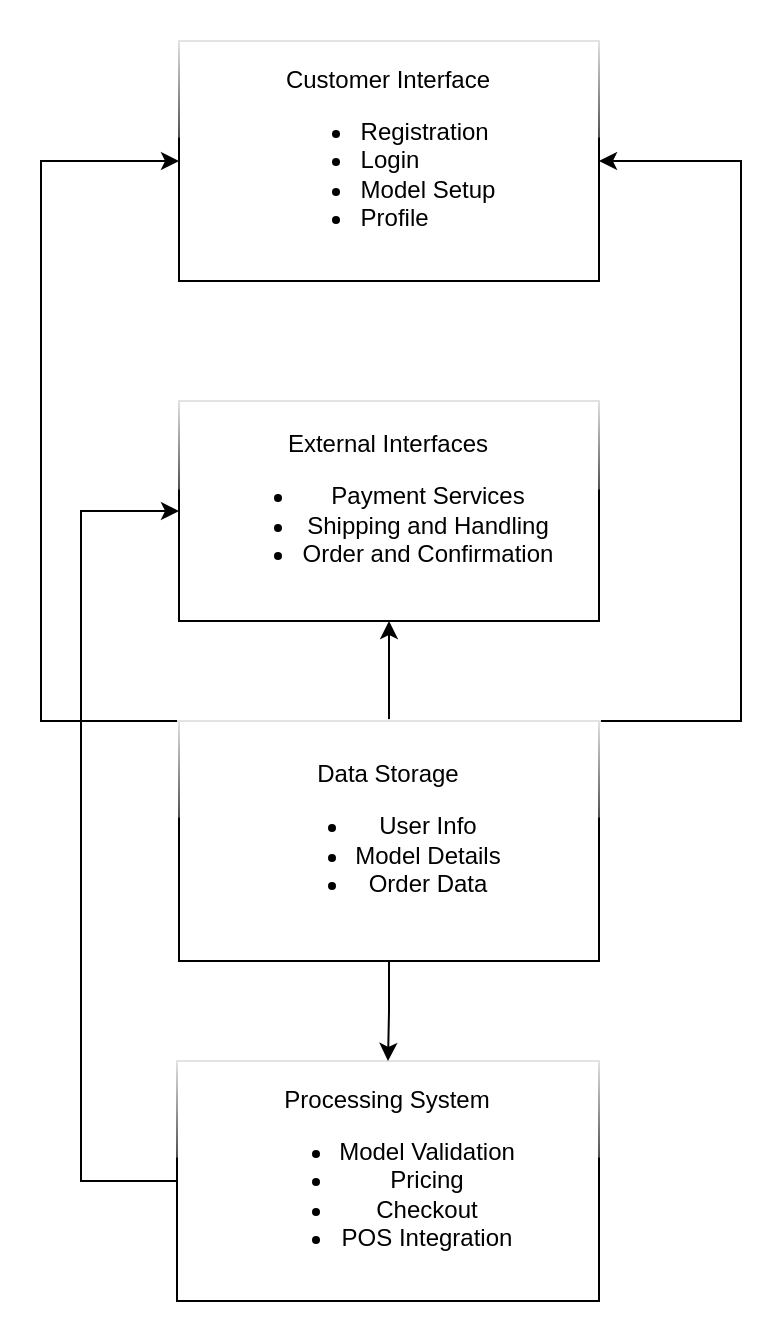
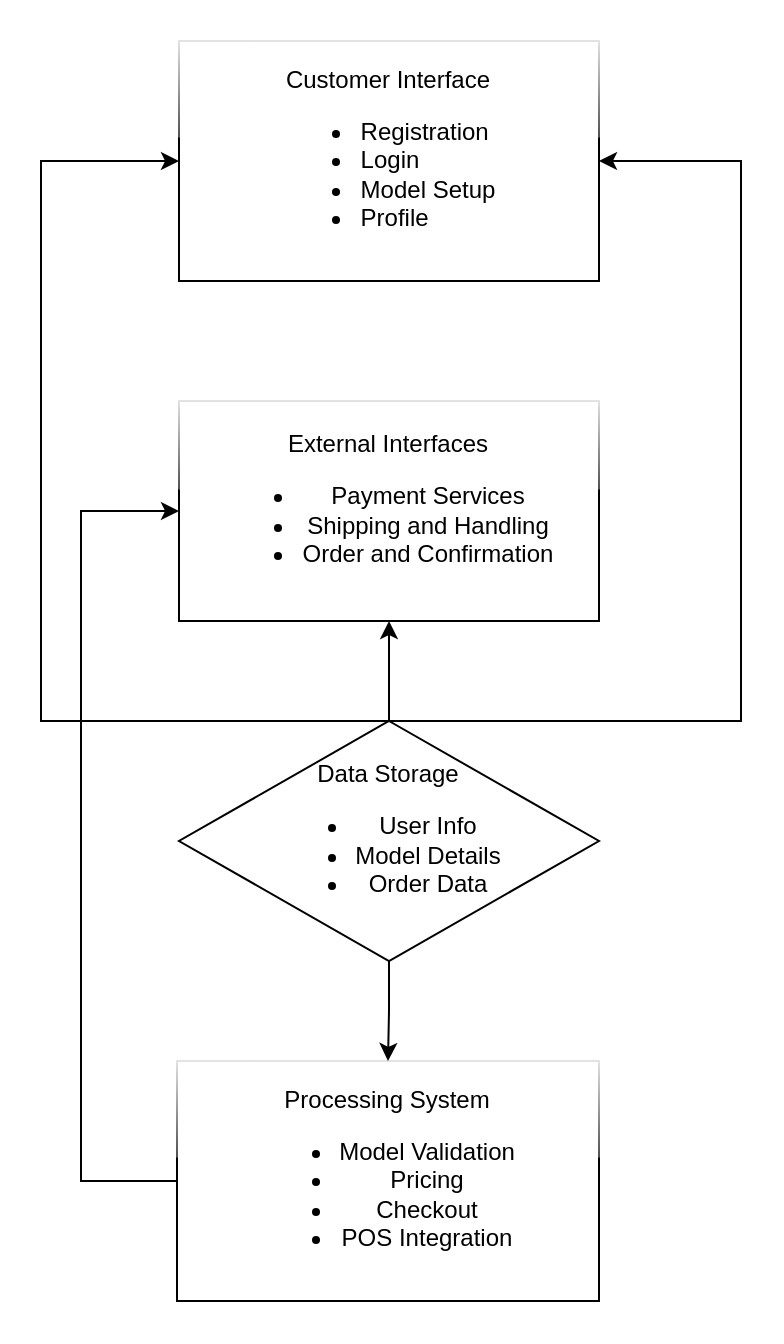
node "Data Storage User Info Model Details Order Data": shape rectangle -> diamond
